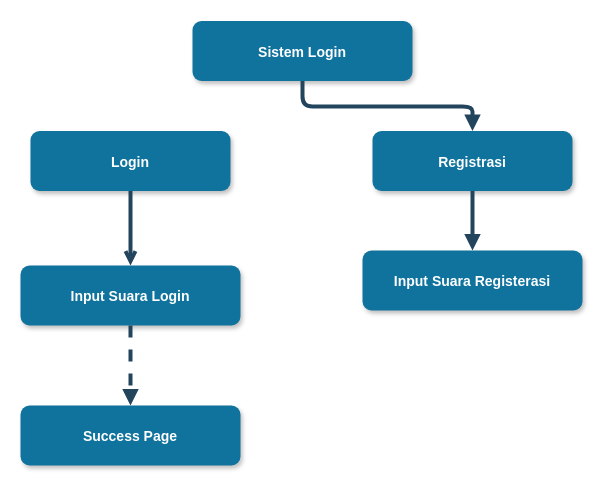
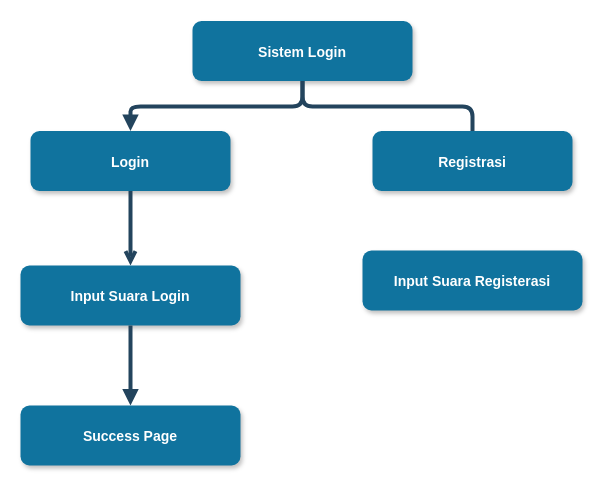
edge "Sistem Login" -> "Login": added
edge "Sistem Login" -> "Registrasi": arrowhead block -> none
edge "Registrasi" -> "Input Suara Registerasi": removed
edge "Input Suara Login" -> "Success Page": style dashed -> solid
